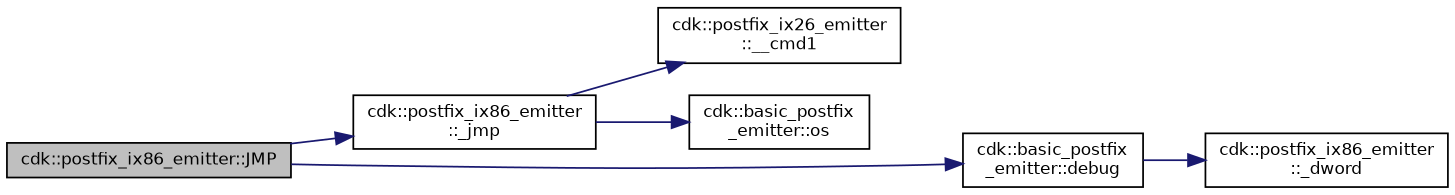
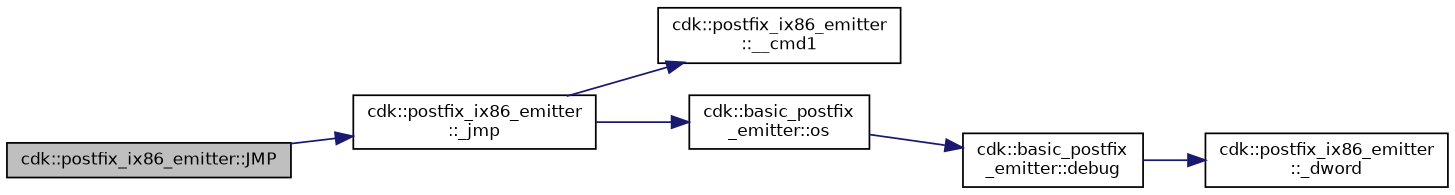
node "cdk::postfix_ix26_emitter ::__cmd1": label "cdk::postfix_ix26_emitter ::__cmd1" -> "cdk::postfix_ix86_emitter ::__cmd1"
edge "cdk::postfix_ix86_emitter::JMP" -> "cdk::basic_postfix _emitter::debug": now "cdk::basic_postfix _emitter::os" -> "cdk::basic_postfix _emitter::debug"
